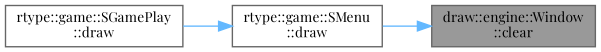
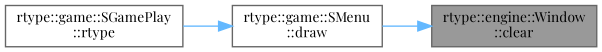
node "rtype::game::SGamePlay ::draw": label "rtype::game::SGamePlay ::draw" -> "rtype::game::SGamePlay ::rtype"
node "draw::engine::Window ::clear": label "draw::engine::Window ::clear" -> "rtype::engine::Window ::clear"
